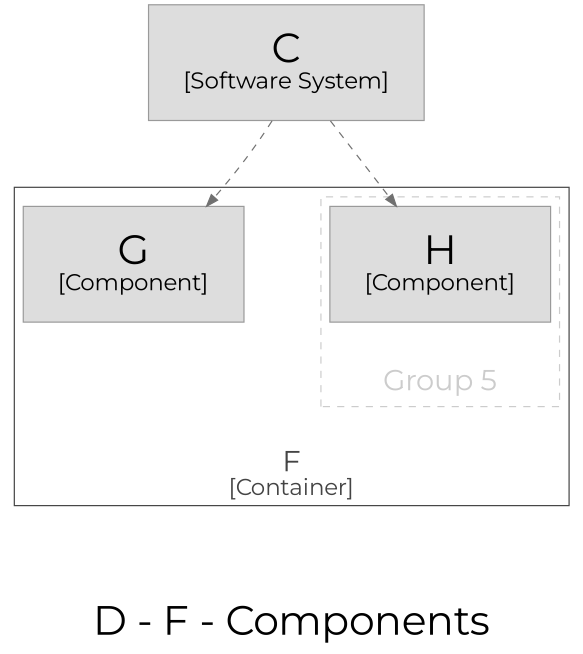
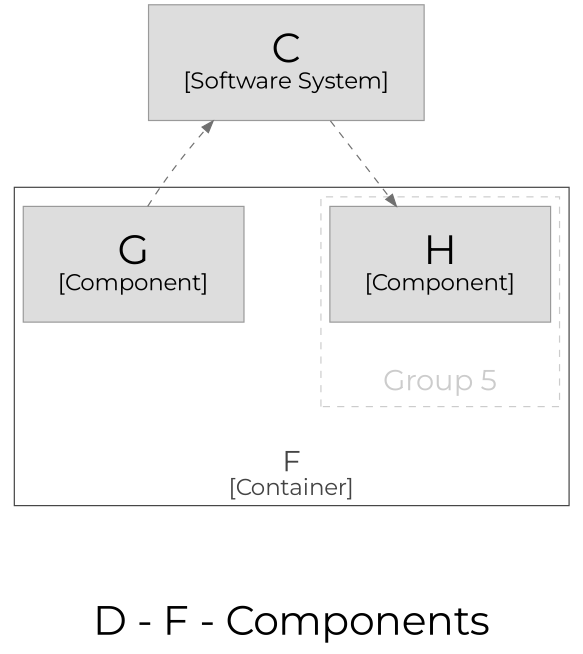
edge "C" -> "G": reversed
